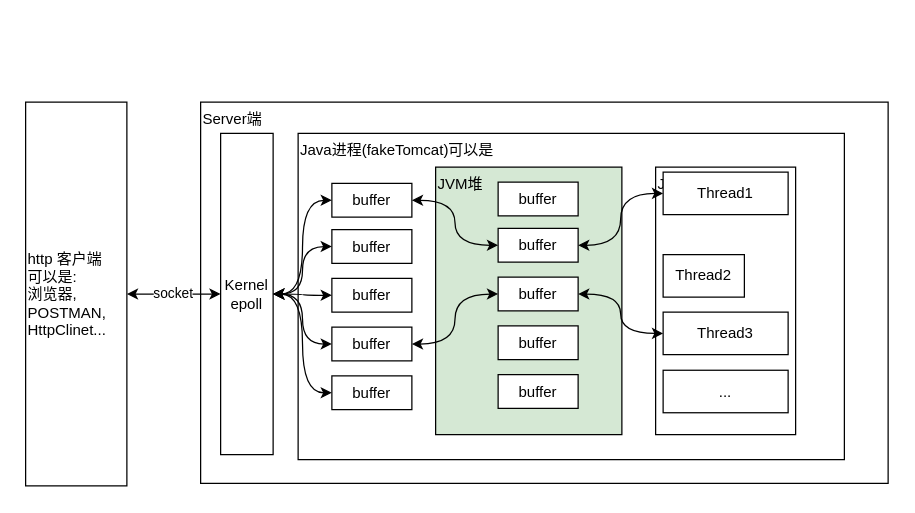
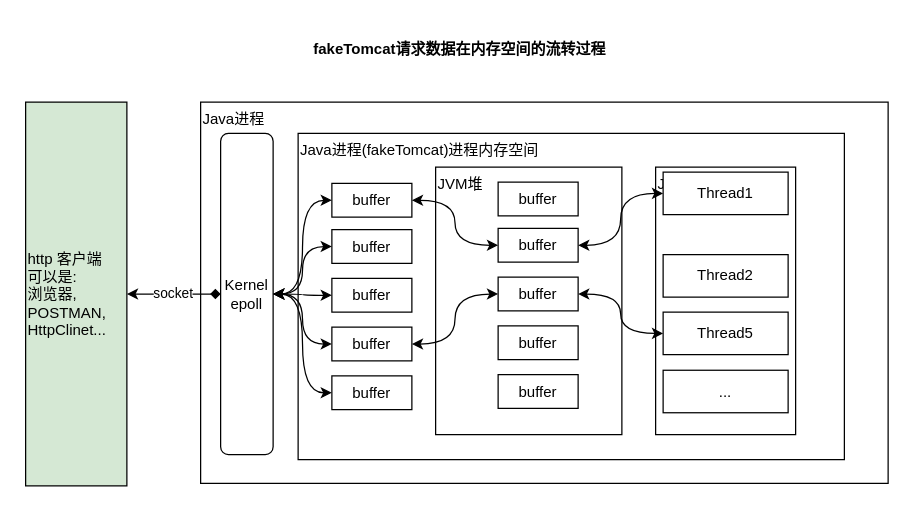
node "fakeTomcat请求数据在内存空间的流转过程": added
node "Server端": label "Server端" -> "Java进程"
node "Java进程(fakeTomcat)可以是": label "Java进程(fakeTomcat)可以是" -> "Java进程(fakeTomcat)进程内存空间"
node "JVM堆": fillcolor #d5e8d4 -> #ffffff
node "Thread2": size 81x43 -> 125x43
node "http 客户端 可以是: 浏览器, POSTMAN, HttpClinet...": fillcolor #ffffff -> #d5e8d4
edge "http 客户端 可以是: 浏览器, POSTMAN, HttpClinet..." -- "Kernel epoll": arrowhead classic -> diamond
node "Kernel epoll": shape rectangle -> rounded rectangle
node "Thread3": label "Thread3" -> "Thread5"
